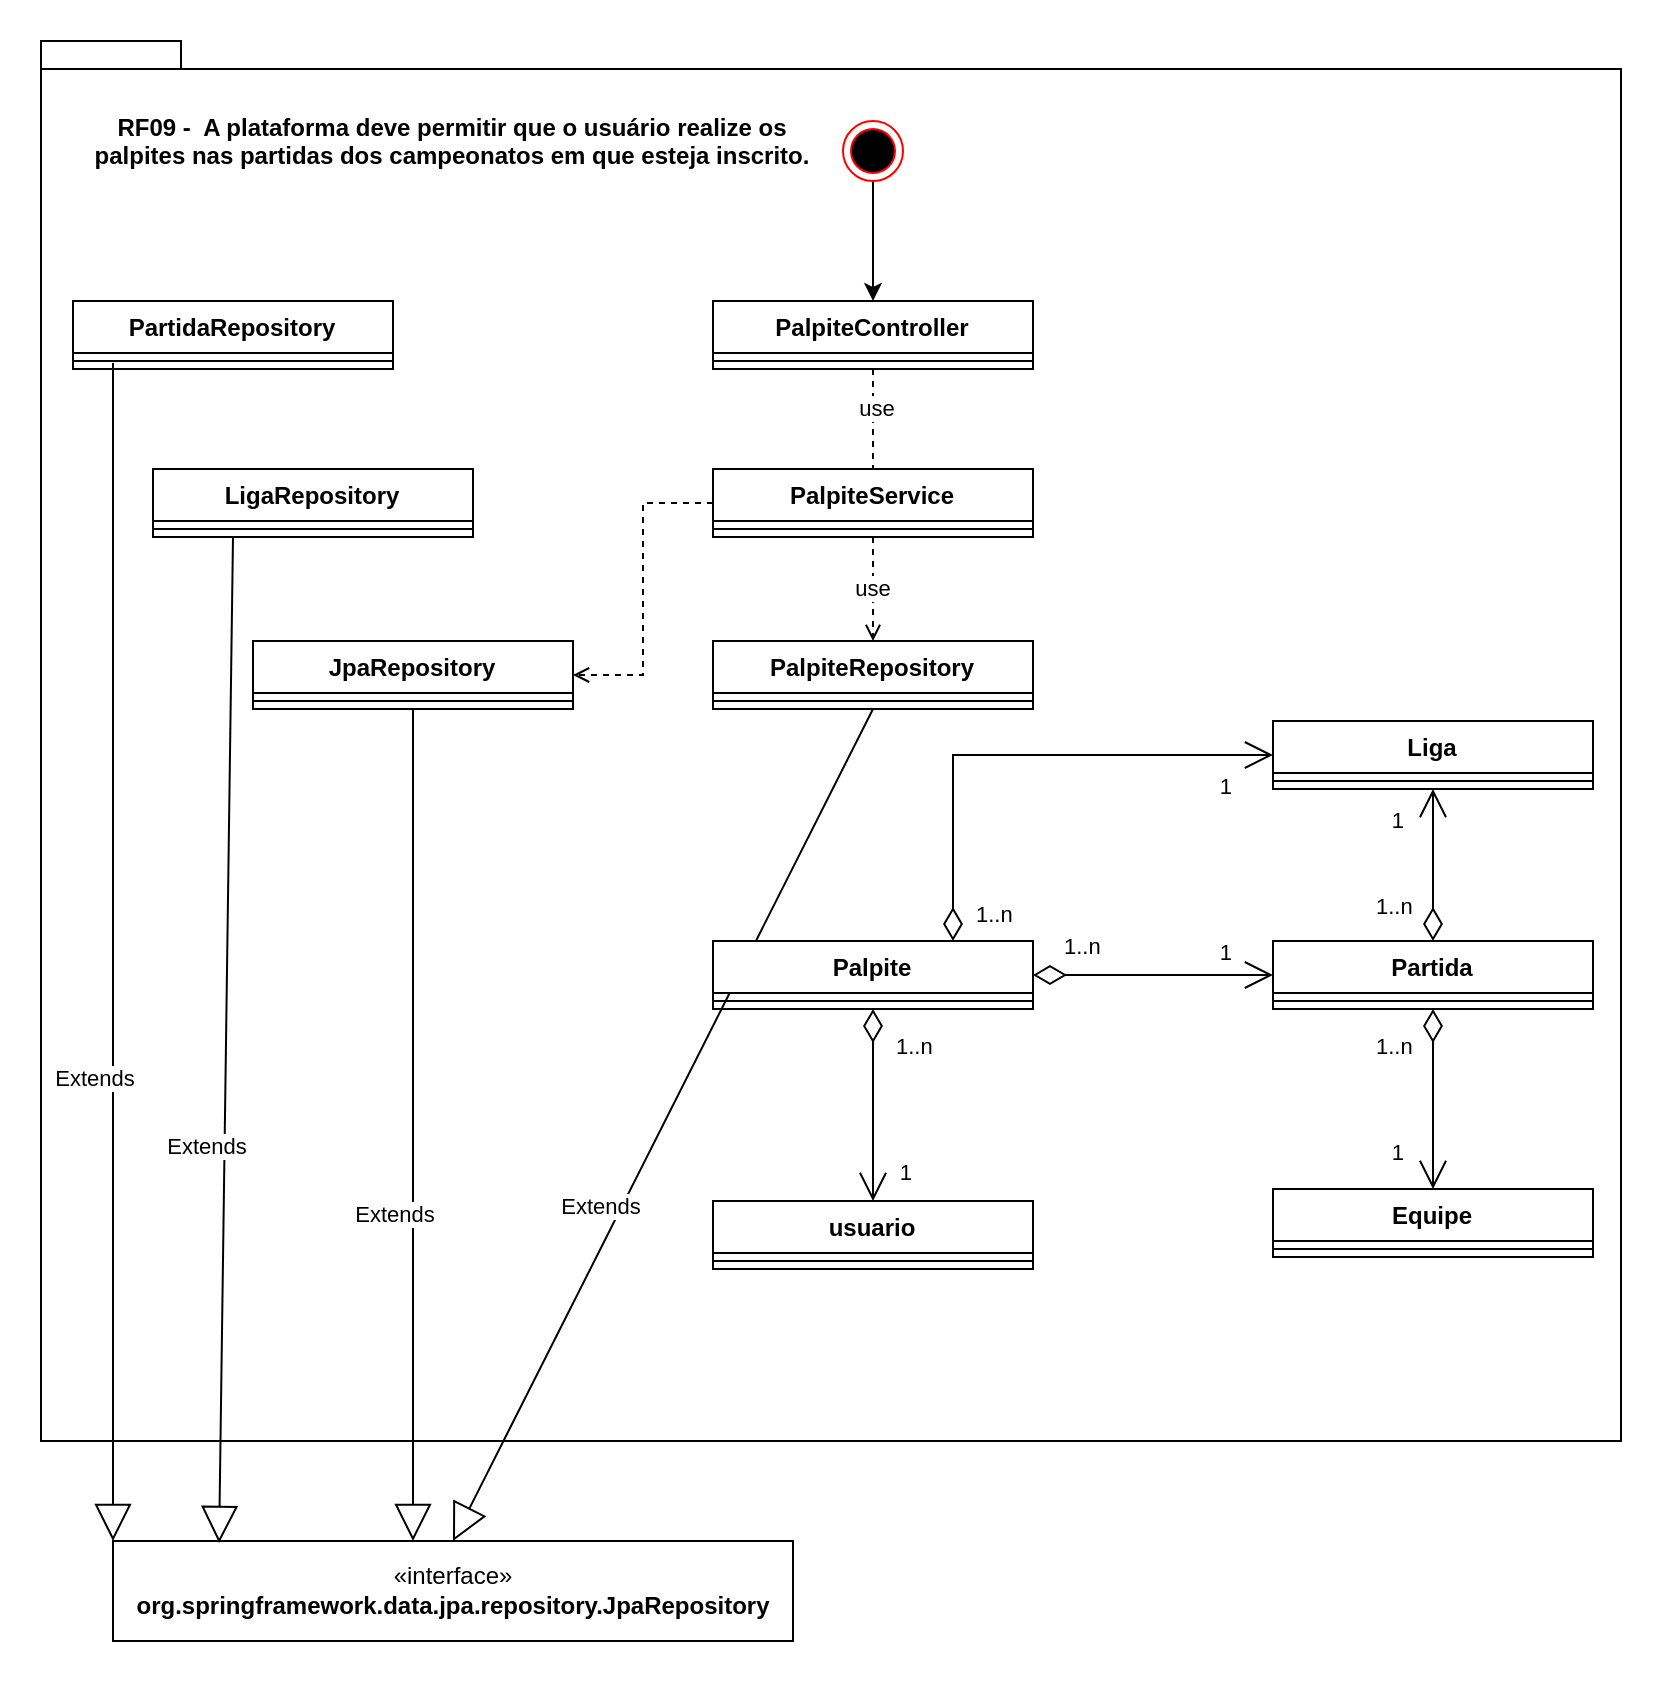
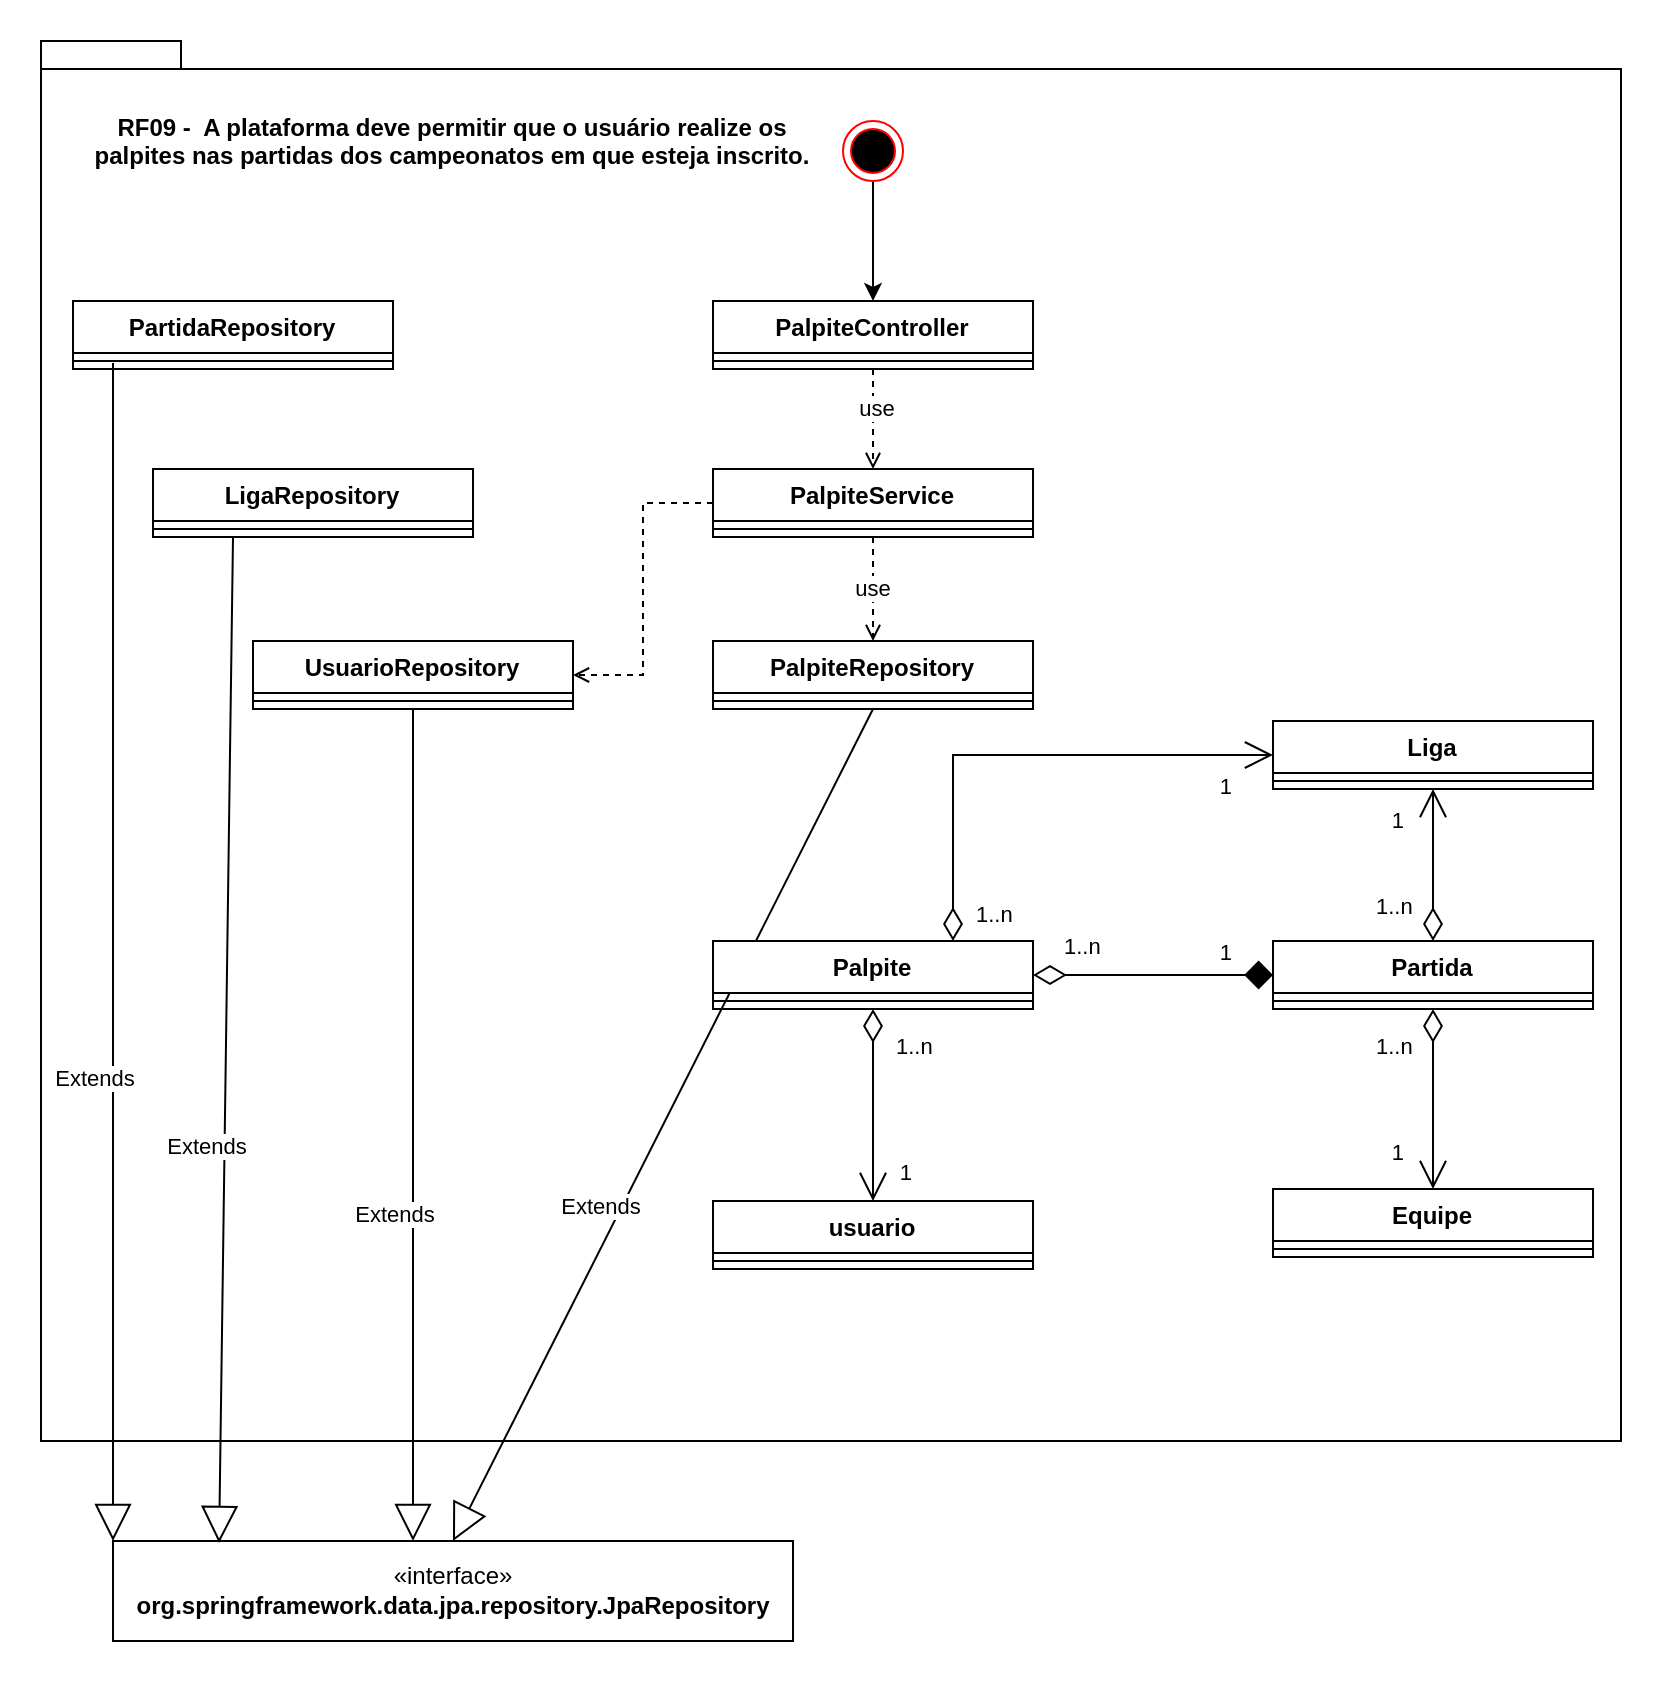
edge "PalpiteController" -- "PalpiteService": arrowhead none -> open
node "JpaRepository": label "JpaRepository" -> "UsuarioRepository"
edge "Palpite" -- "Partida": arrowhead open -> diamond
